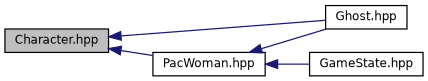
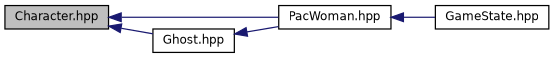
edge "Ghost.hpp" -> "PacWoman.hpp": reversed
